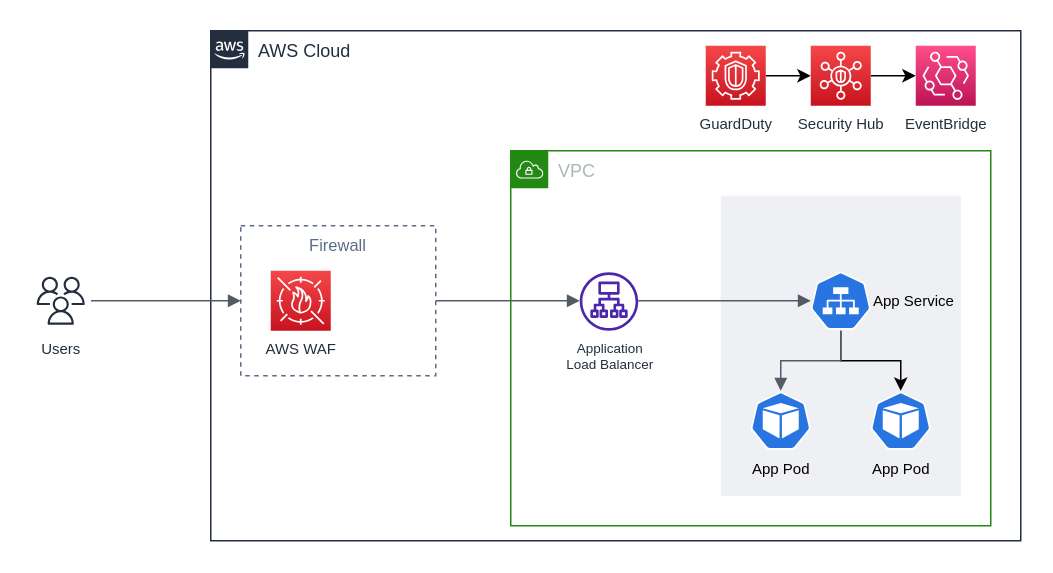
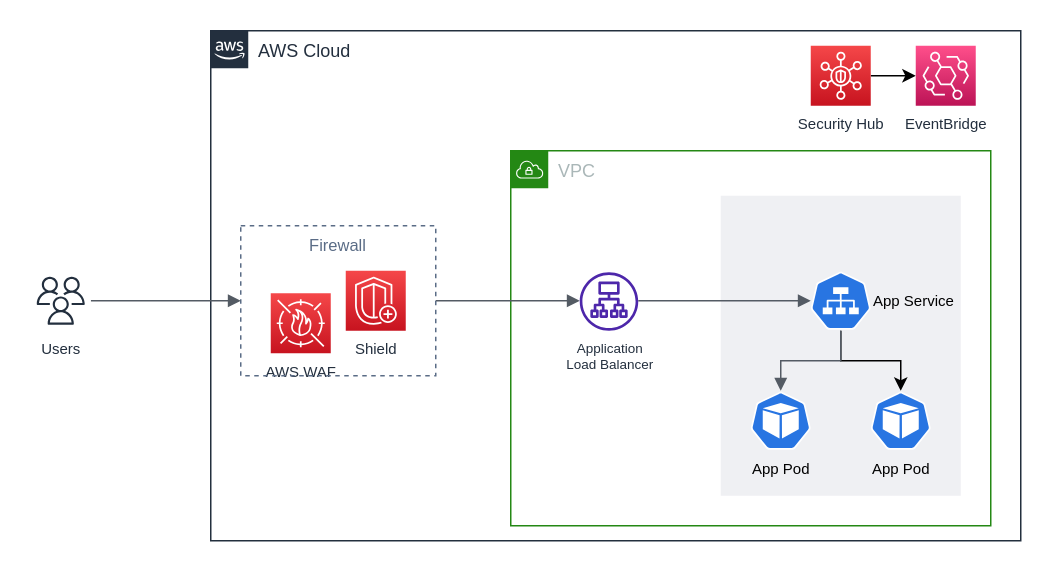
node "GuardDuty": removed
edge "GuardDuty" -> "Security Hub": removed
node "AWS WAF": moved (301, 301) -> (301, 323)
node "Shield": added
